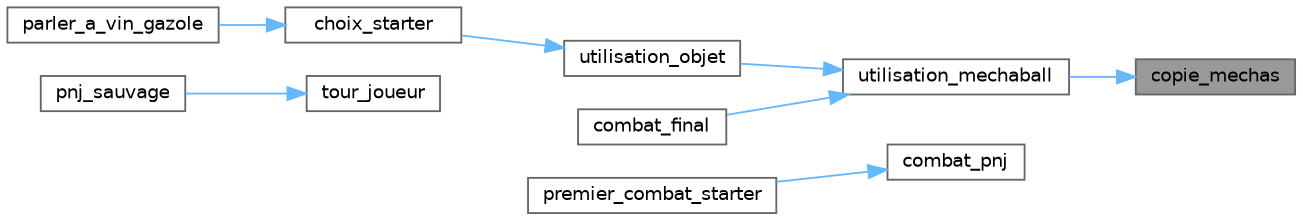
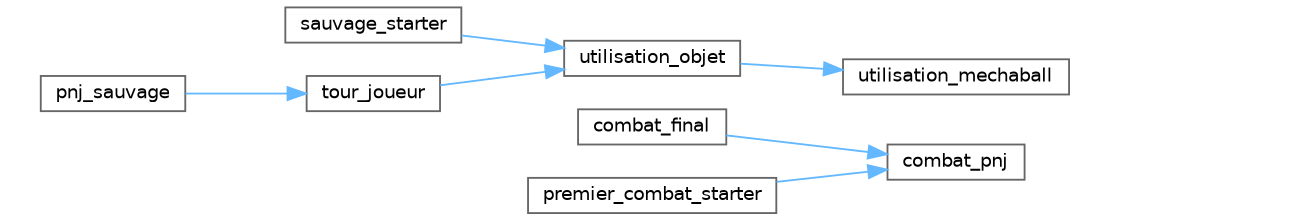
node "parler_a_vin_gazole": removed
node "choix_starter": label "choix_starter" -> "sauvage_starter"
node "copie_mechas": removed
edge "tour_joueur" -> "utilisation_objet": added
edge "combat_final" -> "utilisation_mechaball": now "combat_final" -> "combat_pnj"
